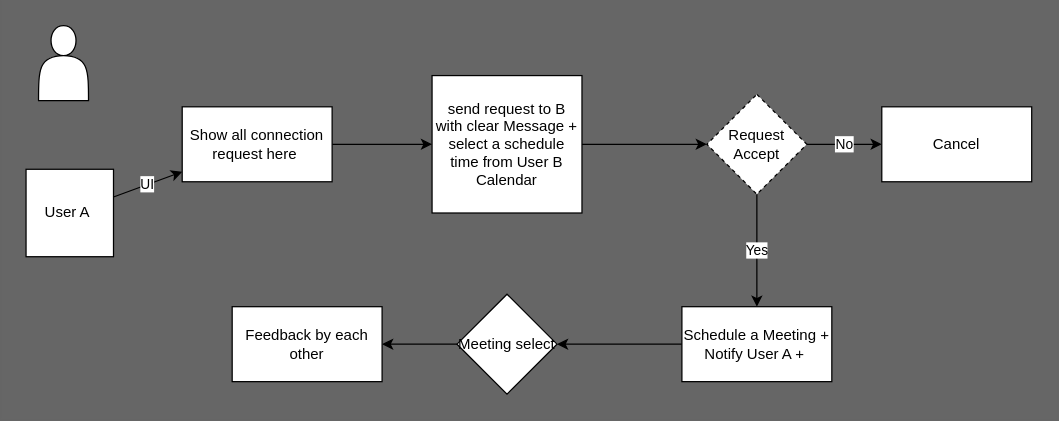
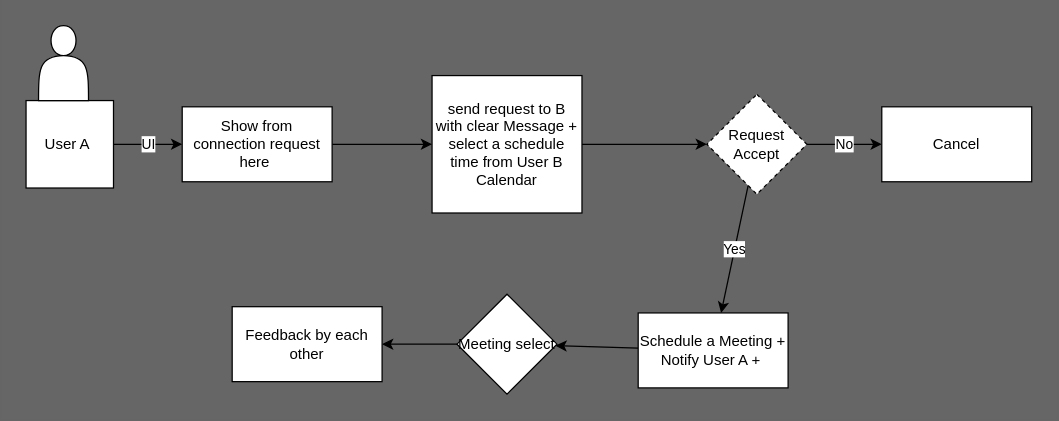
node "Show all connection request here": label "Show all connection request here" -> "Show from connection request here"
node "User A": moved (69, 213) -> (69, 144)
node "Schedule a Meeting + Notify User A +": moved (757, 344) -> (713, 351)
